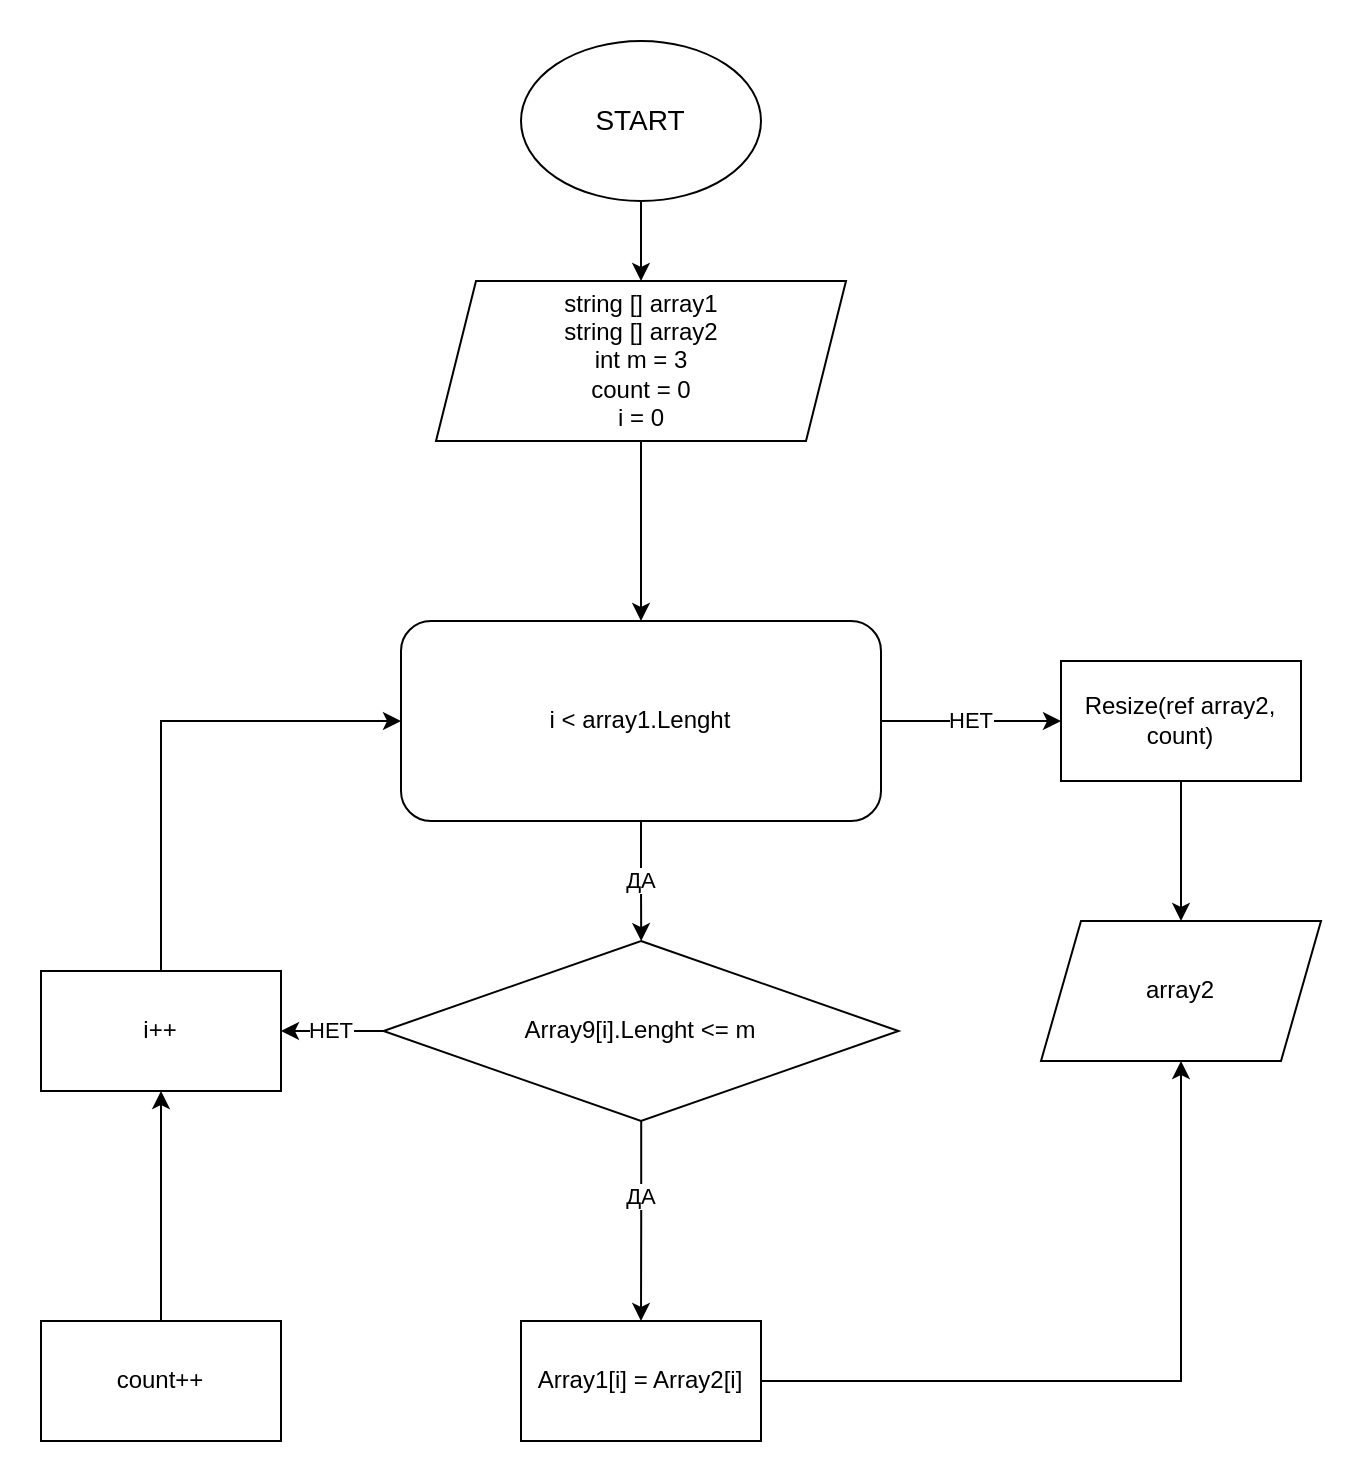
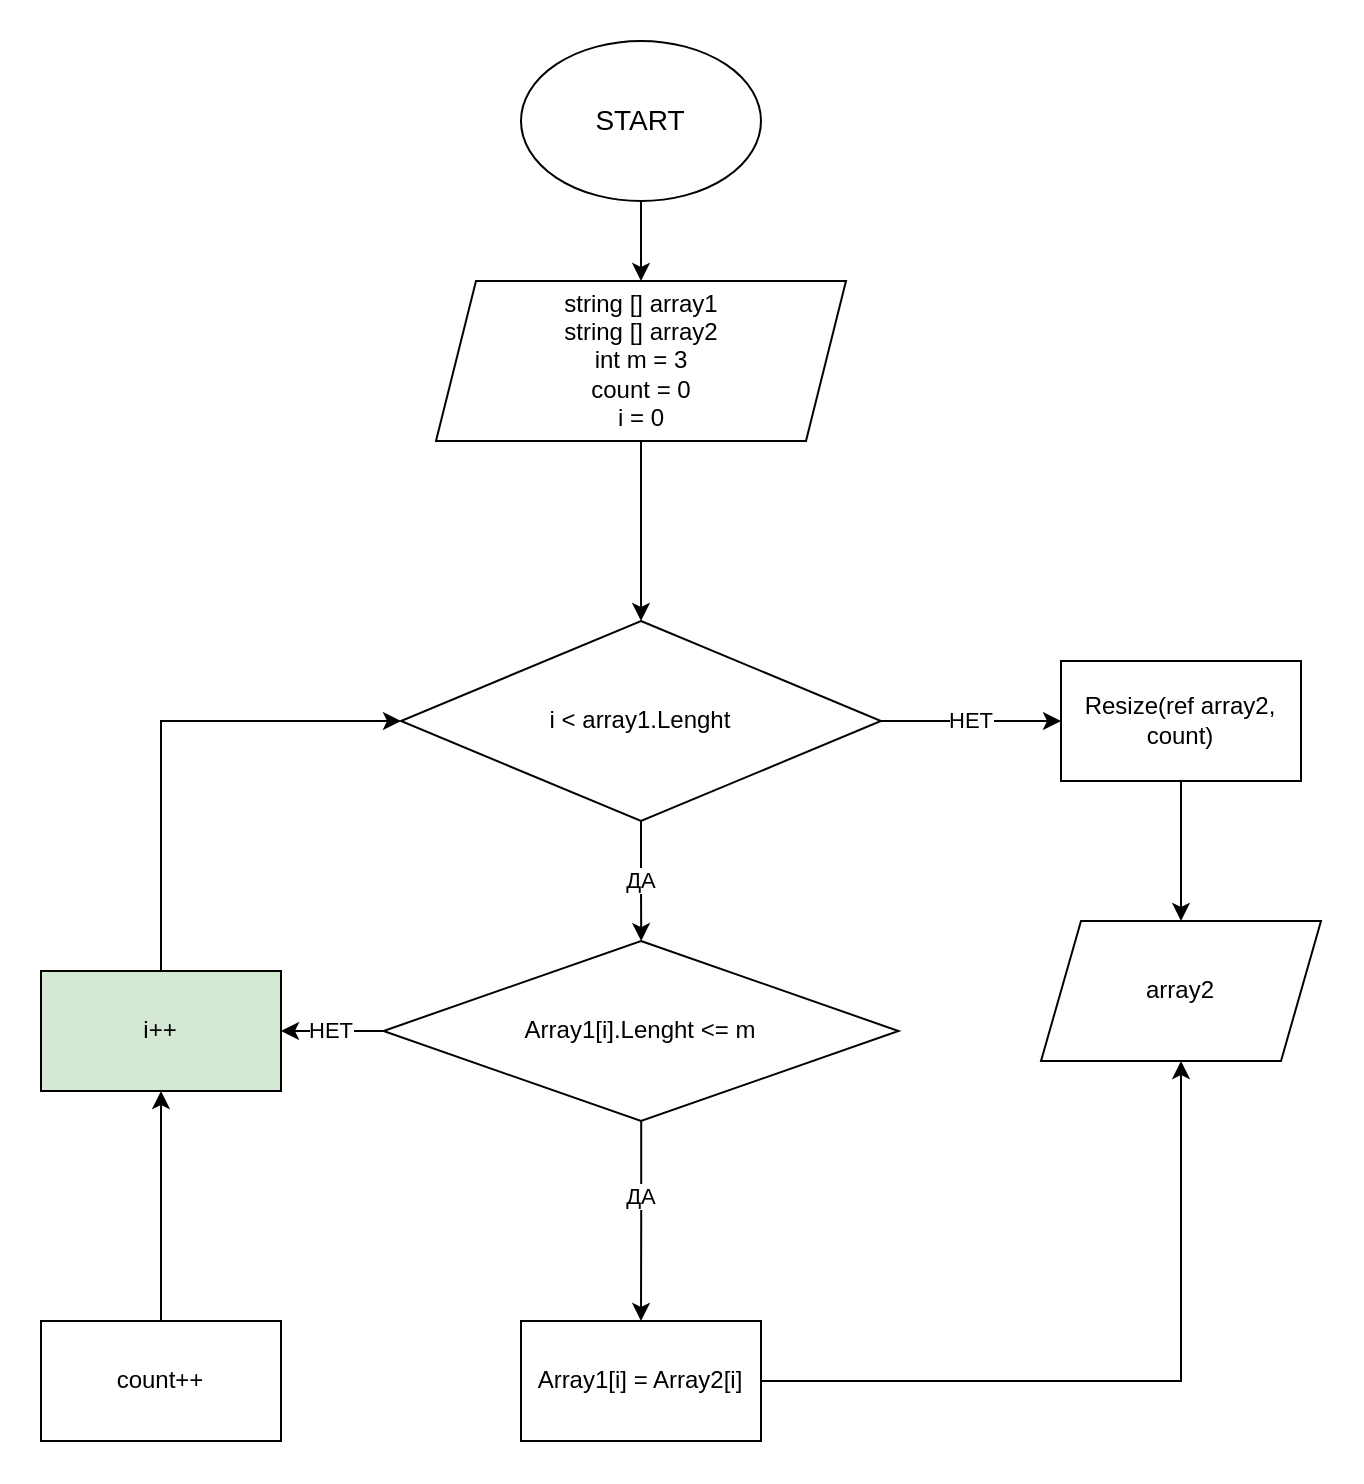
node "i < array1.Lenght": shape rounded rectangle -> diamond
node "i++": fillcolor #ffffff -> #d5e8d4
node "Array9[i].Lenght <= m": label "Array9[i].Lenght <= m" -> "Array1[i].Lenght <= m"
